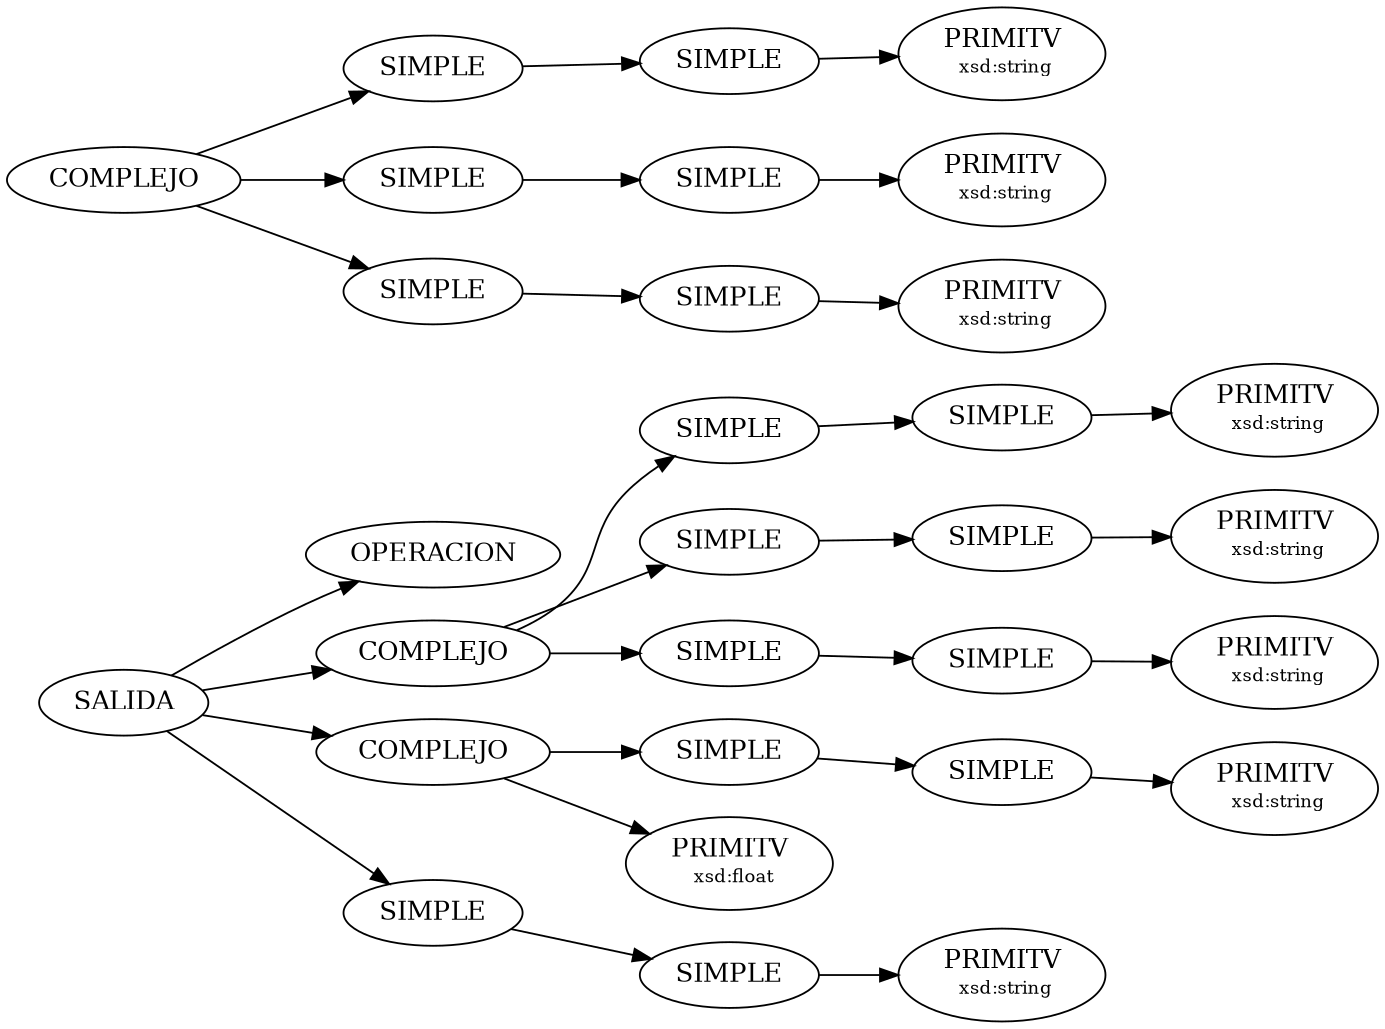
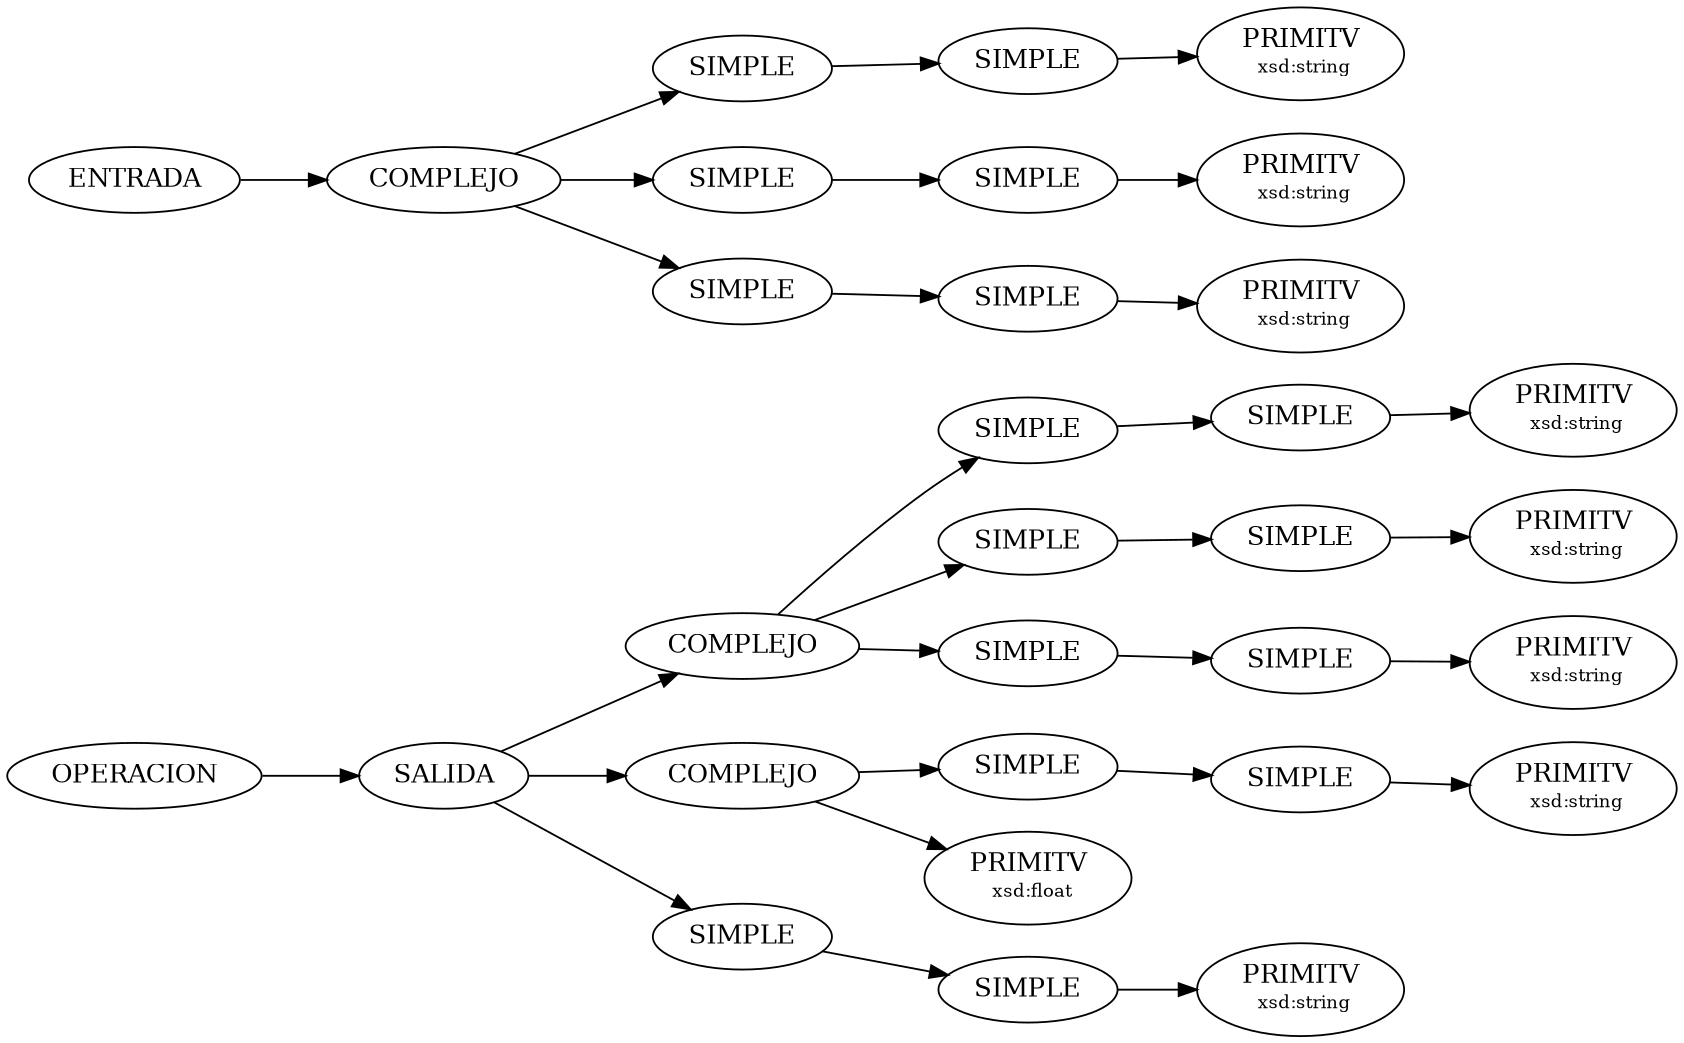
node "ENTRADA": added
edge "SALIDA" -> "OPERACION": reversed
